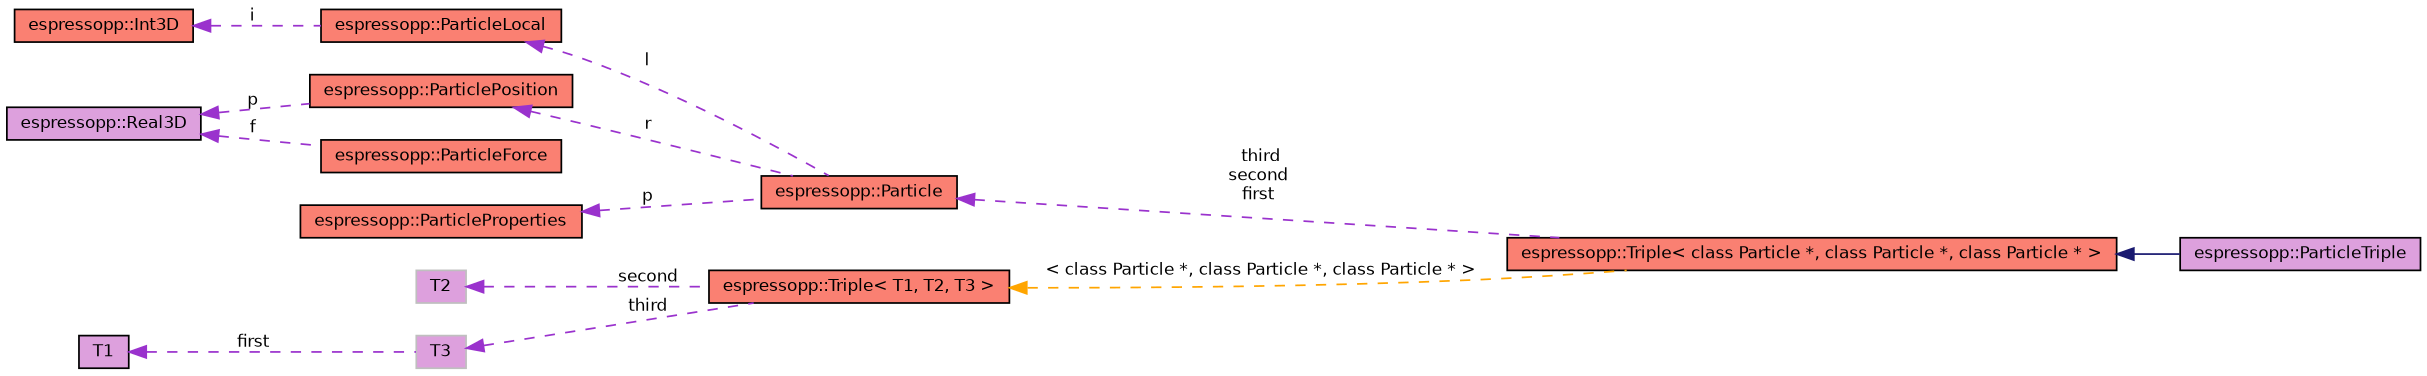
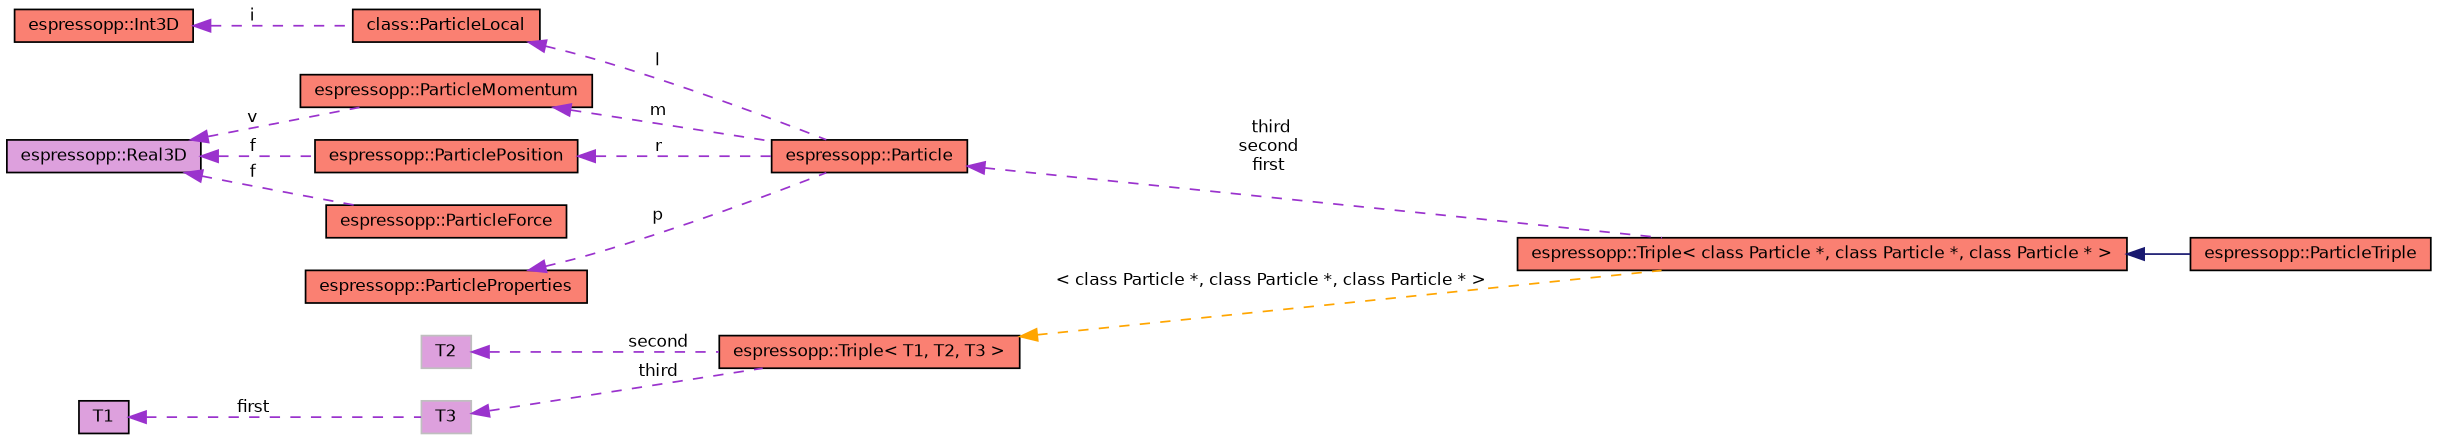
node "espressopp::ParticleLocal": label "espressopp::ParticleLocal" -> "class::ParticleLocal"
node "espressopp::ParticleMomentum": added
edge "espressopp::ParticlePosition" -> "espressopp::Real3D": label " p" -> " f"
node "espressopp::ParticleTriple": fillcolor plum -> salmon
